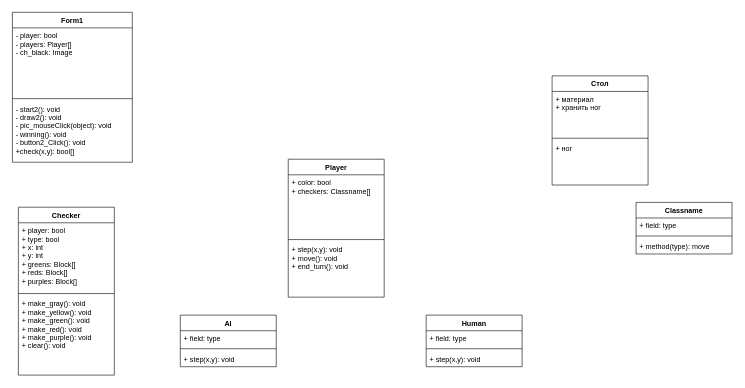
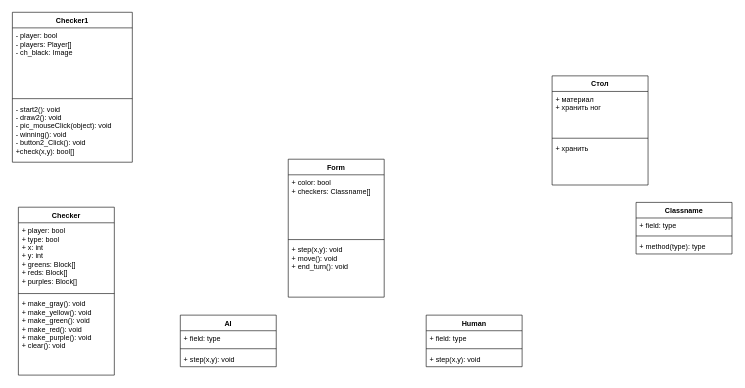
node "Form1": label "Form1" -> "Checker1"
node "+ ног": label "+ ног" -> "+ хранить"
node "Player": label "Player" -> "Form"
node "+ method(type): move": label "+ method(type): move" -> "+ method(type): type"
